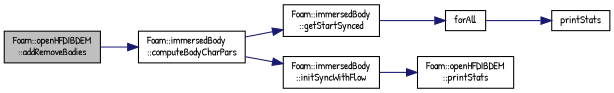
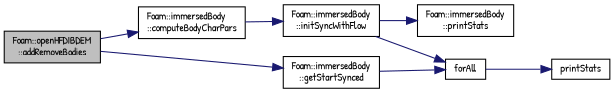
edge "Foam::immersedBody ::computeBodyCharPars" -> "Foam::immersedBody ::getStartSynced": now "Foam::openHFDIBDEM ::addRemoveBodies" -> "Foam::immersedBody ::getStartSynced"
edge "Foam::immersedBody ::initSyncWithFlow" -> "forAll": added
node "Foam::openHFDIBDEM ::printStats": label "Foam::openHFDIBDEM ::printStats" -> "Foam::immersedBody ::printStats"
